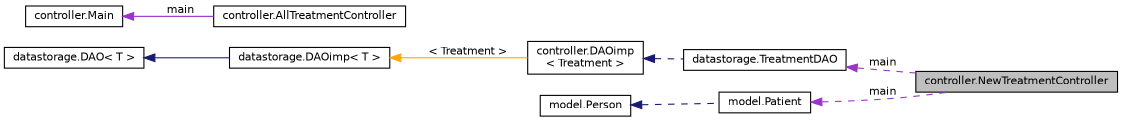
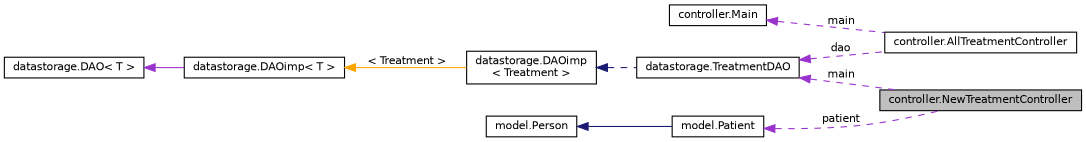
edge "controller.AllTreatmentController" -> "controller.Main": style solid -> dashed
edge "controller.AllTreatmentController" -> "datastorage.TreatmentDAO": added, label "dao"
edge "datastorage.DAOimp< T >" -> "datastorage.DAO< T >": color midnightblue -> darkorchid3
node "controller.DAOimp < Treatment >": label "controller.DAOimp < Treatment >" -> "datastorage.DAOimp < Treatment >"
edge "controller.NewTreatmentController" -> "model.Patient": label " main" -> " patient"
edge "model.Patient" -> "model.Person": style dashed -> solid
